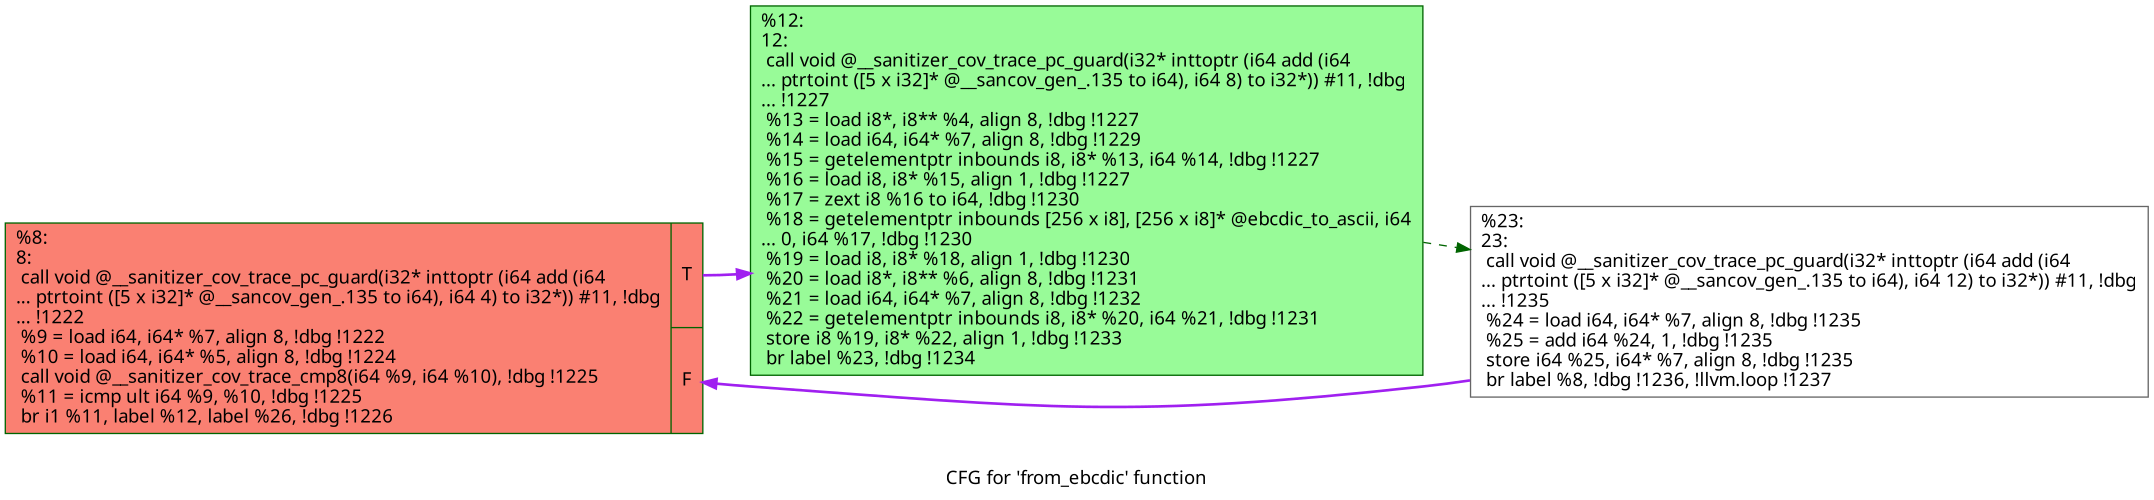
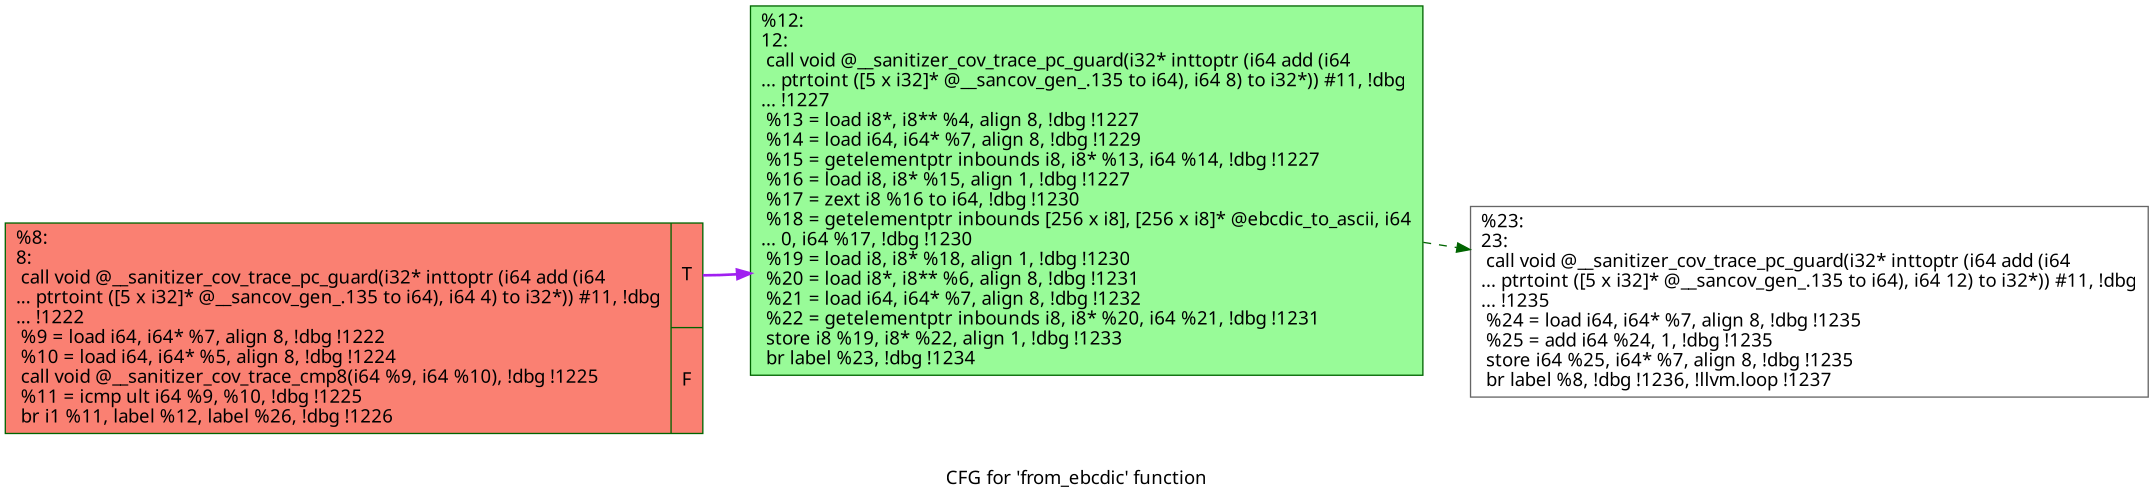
edge "%23:" -> "%8:": removed
